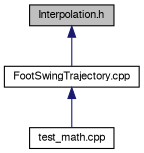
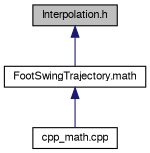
node "FootSwingTrajectory.cpp": label "FootSwingTrajectory.cpp" -> "FootSwingTrajectory.math"
node "test_math.cpp": label "test_math.cpp" -> "cpp_math.cpp"
